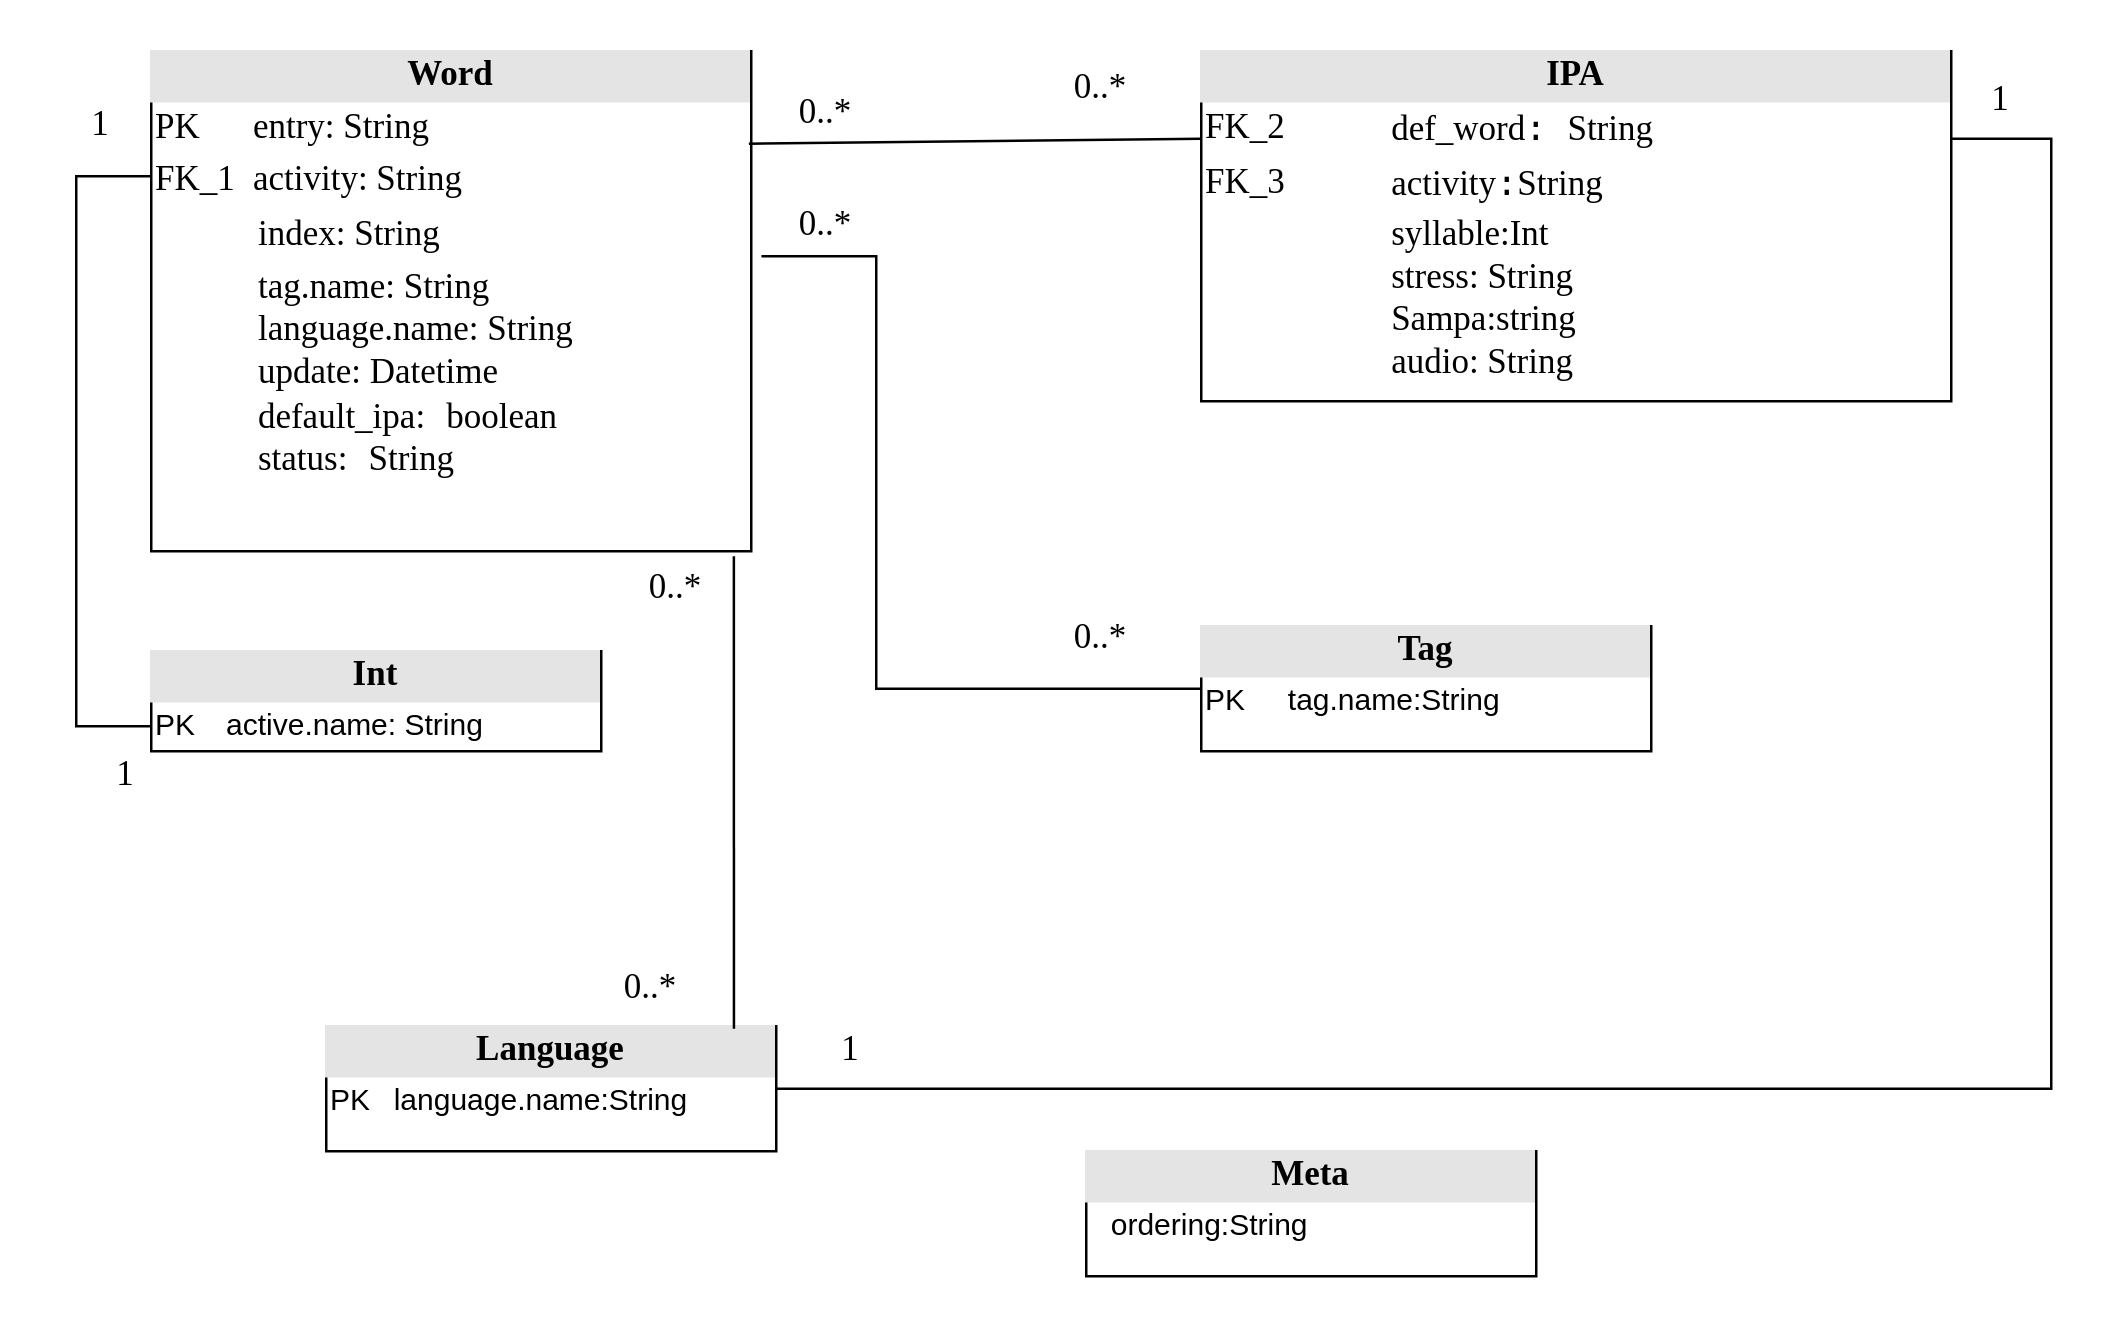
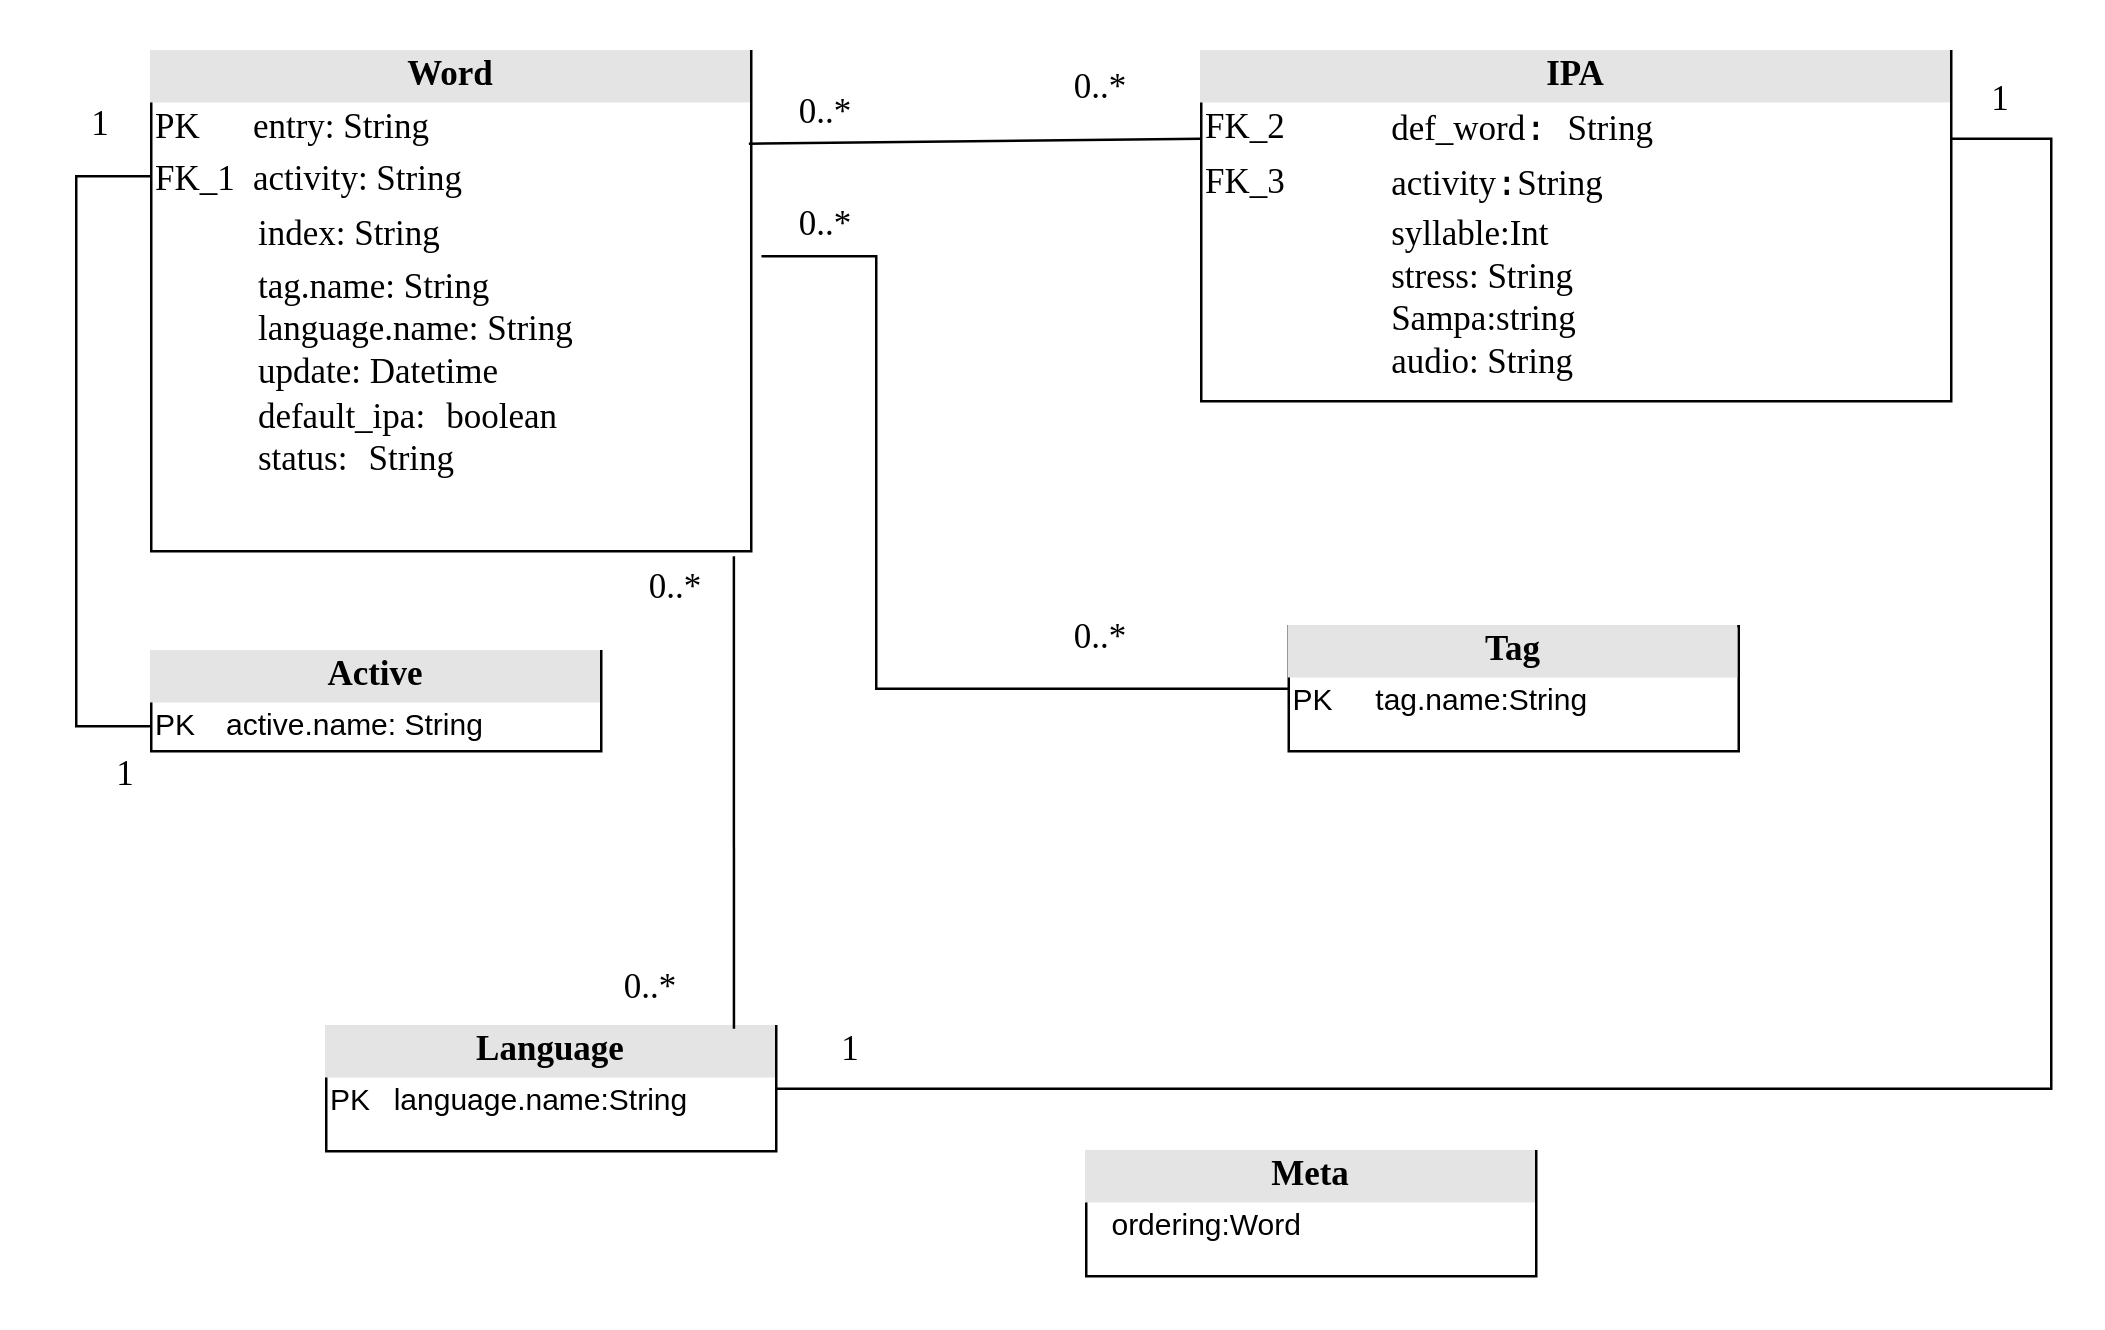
node "Int PK active.name: String": label "Int PK active.name: String" -> "Active PK active.name: String"
node "Tag PK tag.name:String": moved (1426, 689) -> (1514, 689)
node "Meta ordering:String": label "Meta ordering:String" -> "Meta ordering:Word"
